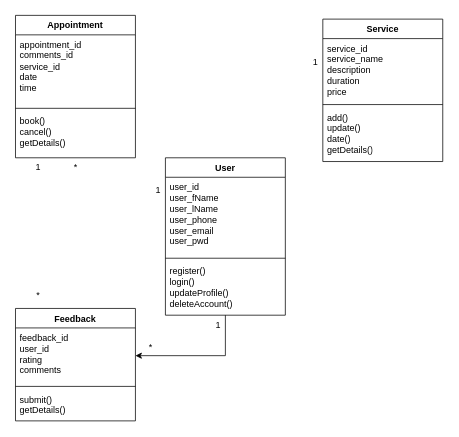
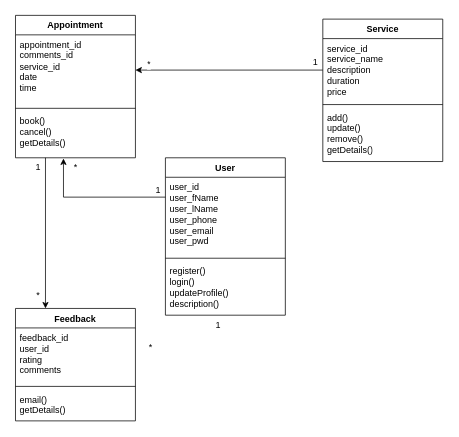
edge "service_id service_name description duration price" -> "appointment_id comments_id service_id date time": added, label "*"
node "add() update() date() getDetails()": label "add() update() date() getDetails()" -> "add() update() remove() getDetails()"
edge "User" -> "book() cancel() getDetails()": added
edge "book() cancel() getDetails()" -> "Feedback": added
node "register() login() updateProfile() deleteAccount()": label "register() login() updateProfile() deleteAccount()" -> "register() login() updateProfile() description()"
edge "User" -> "feedback_id user_id rating comments": removed
node "submit() getDetails()": label "submit() getDetails()" -> "email() getDetails()"
